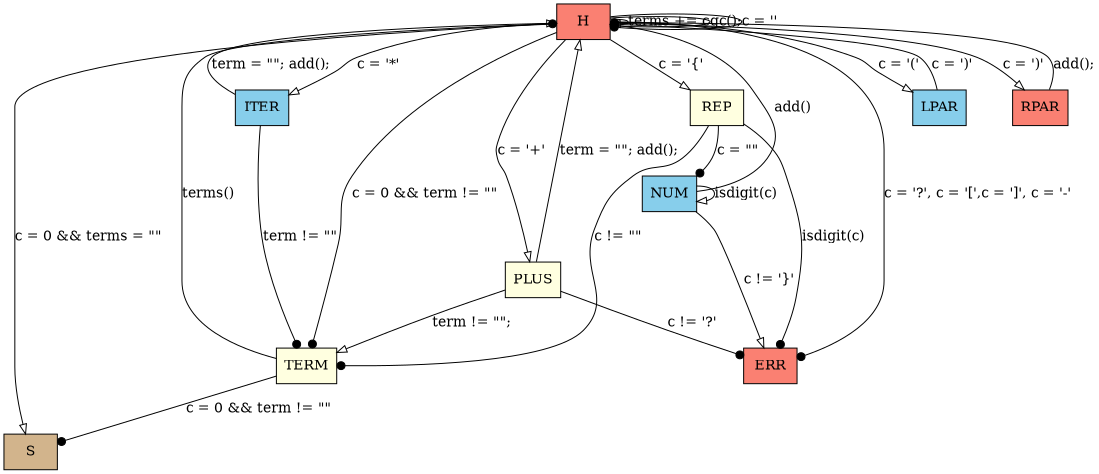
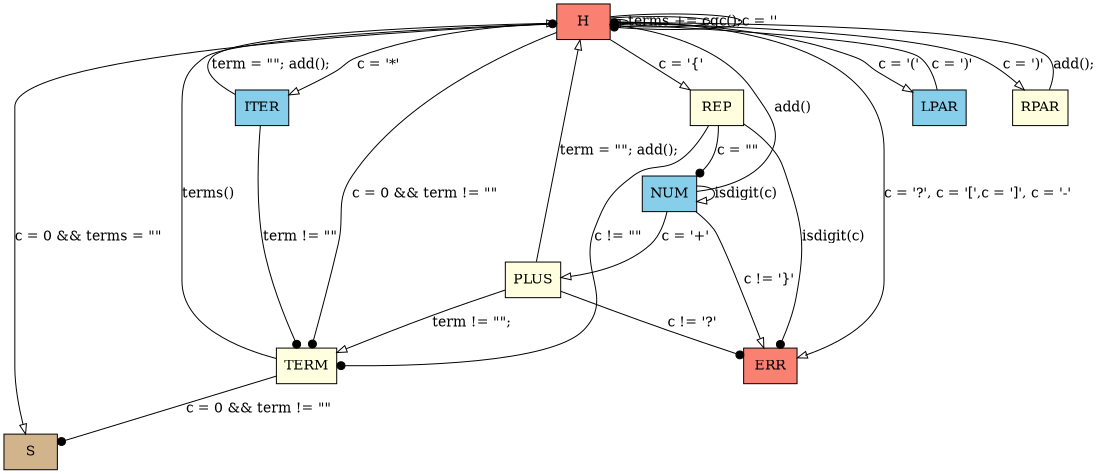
node "RPAR": fillcolor salmon -> lightyellow
edge "H" -> "ERR": arrowhead dot -> onormal
edge "H" -> "PLUS": now "NUM" -> "PLUS"
